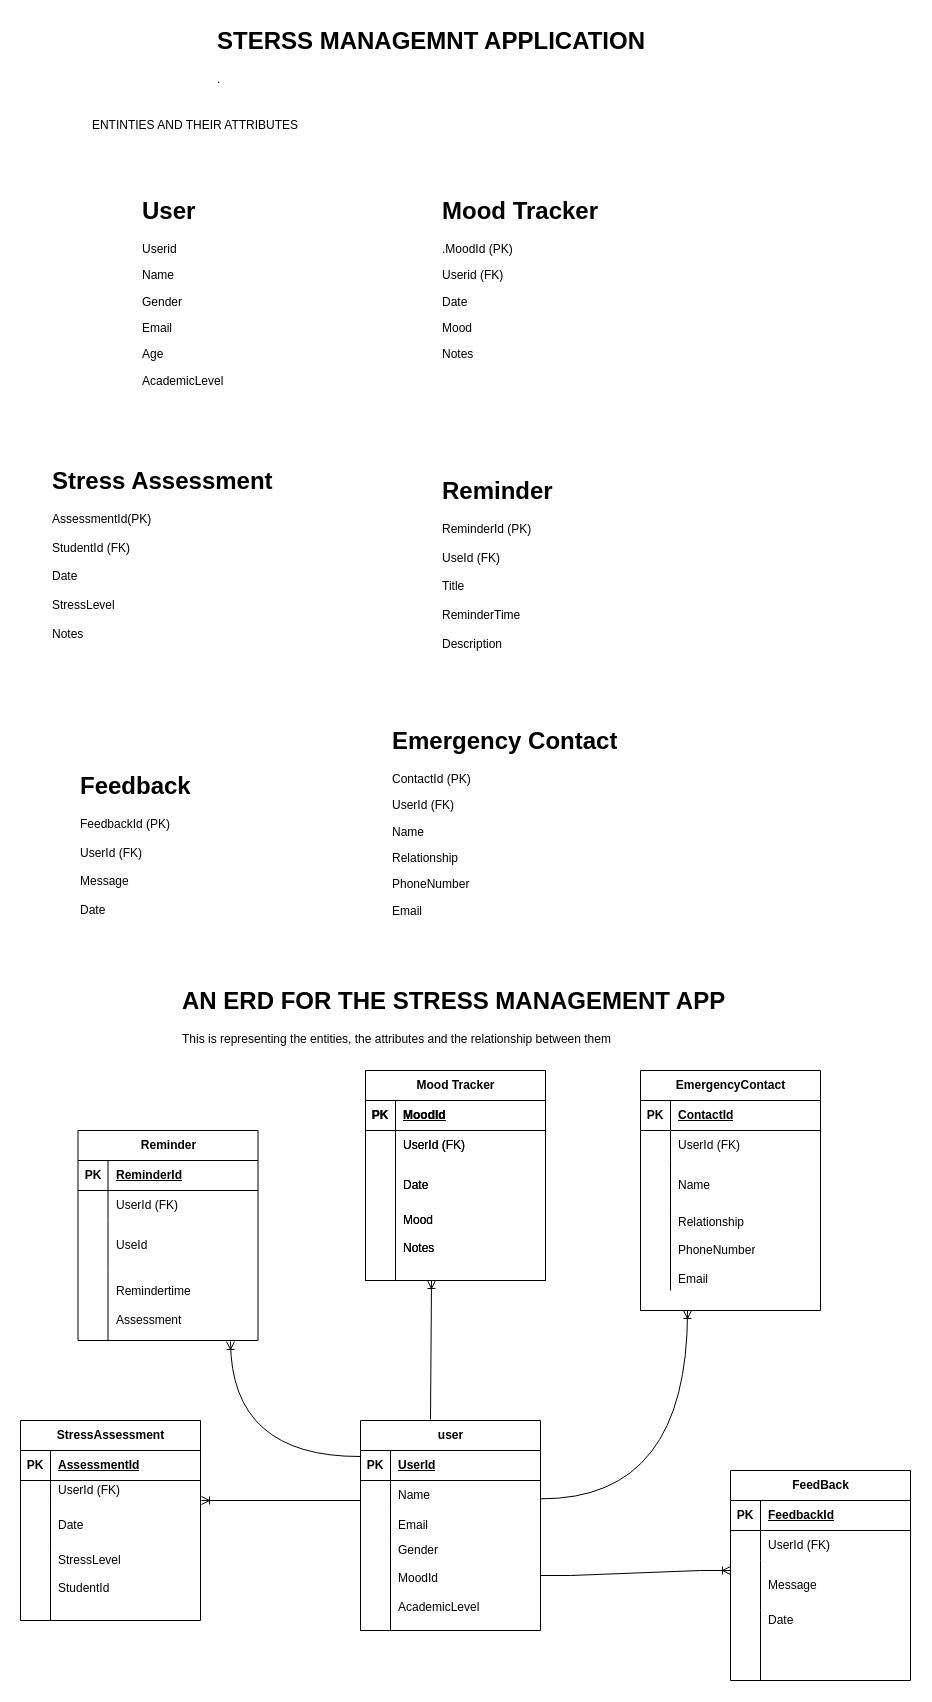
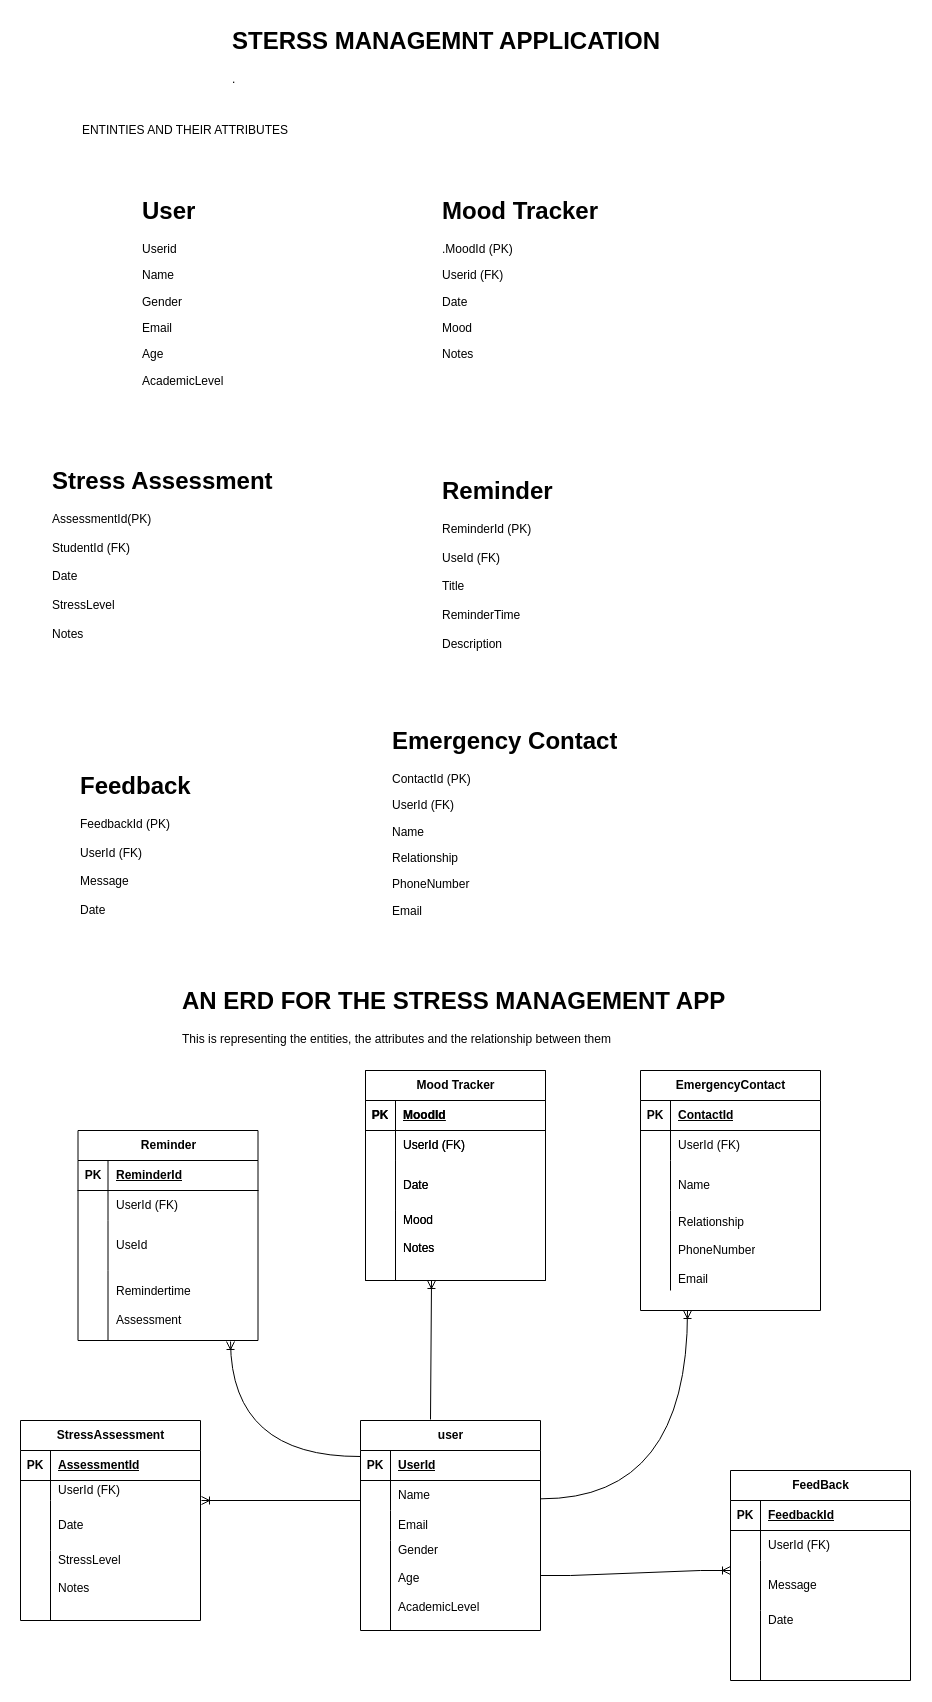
node "STERSS MANAGEMNT APPLICATION.": moved (451, 51) -> (466, 51)
node "ENTINTIES AND THEIR ATTRIBUTES": moved (196, 126) -> (186, 131)
node "StressLevel StudentId": label "StressLevel StudentId" -> "StressLevel Notes"
node "Gender MoodId AcademicLevel": label "Gender MoodId AcademicLevel" -> "Gender Age AcademicLevel"
